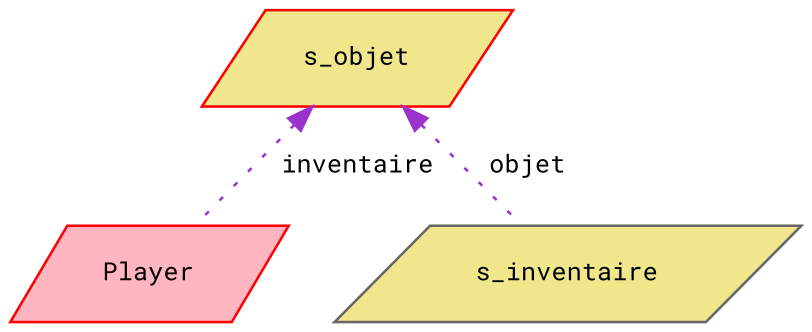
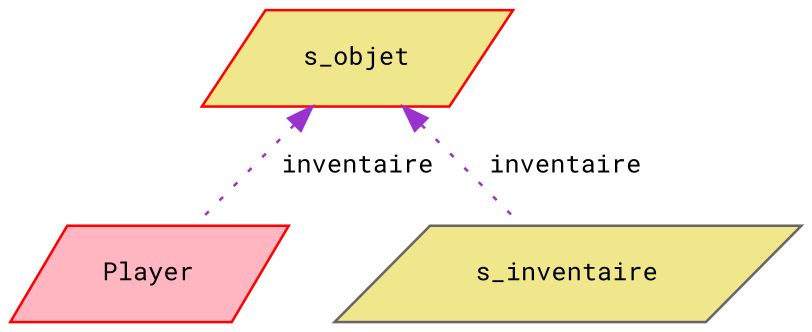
edge "s_inventaire" -> "s_objet": label " objet" -> " inventaire"
